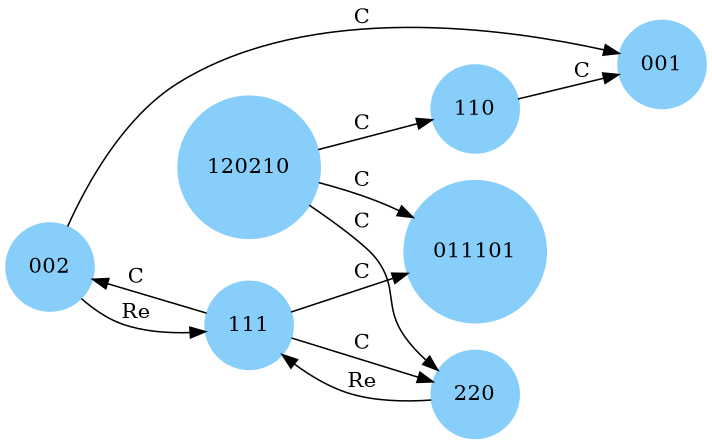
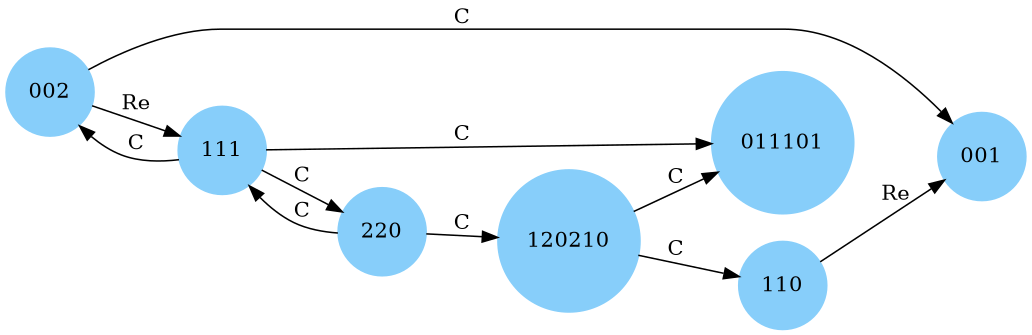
edge "110" -> "001": label "C" -> "Re"
edge "120210" -> "220": reversed
edge "220" -> "111": label "Re" -> "C"
